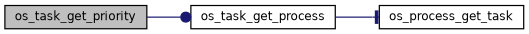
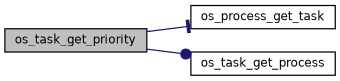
edge "os_task_get_process" -> "os_process_get_task": now "os_task_get_priority" -> "os_process_get_task"
